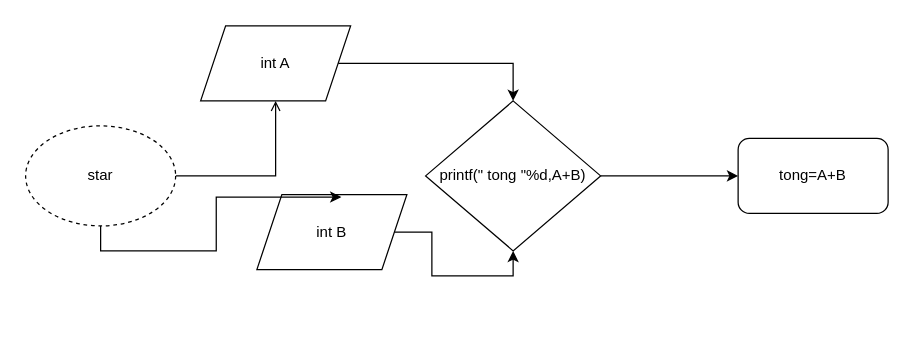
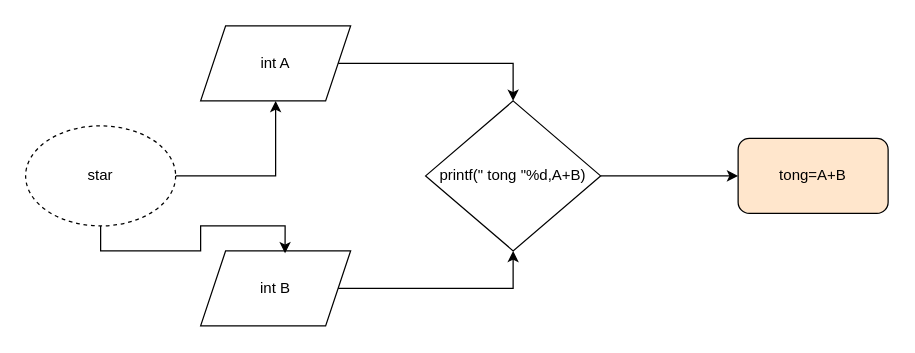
edge "star" -> "int A": arrowhead open -> classic
node "tong=A+B": fillcolor #ffffff -> #ffe6cc
node "int B": moved (332, 232) -> (276, 288)
